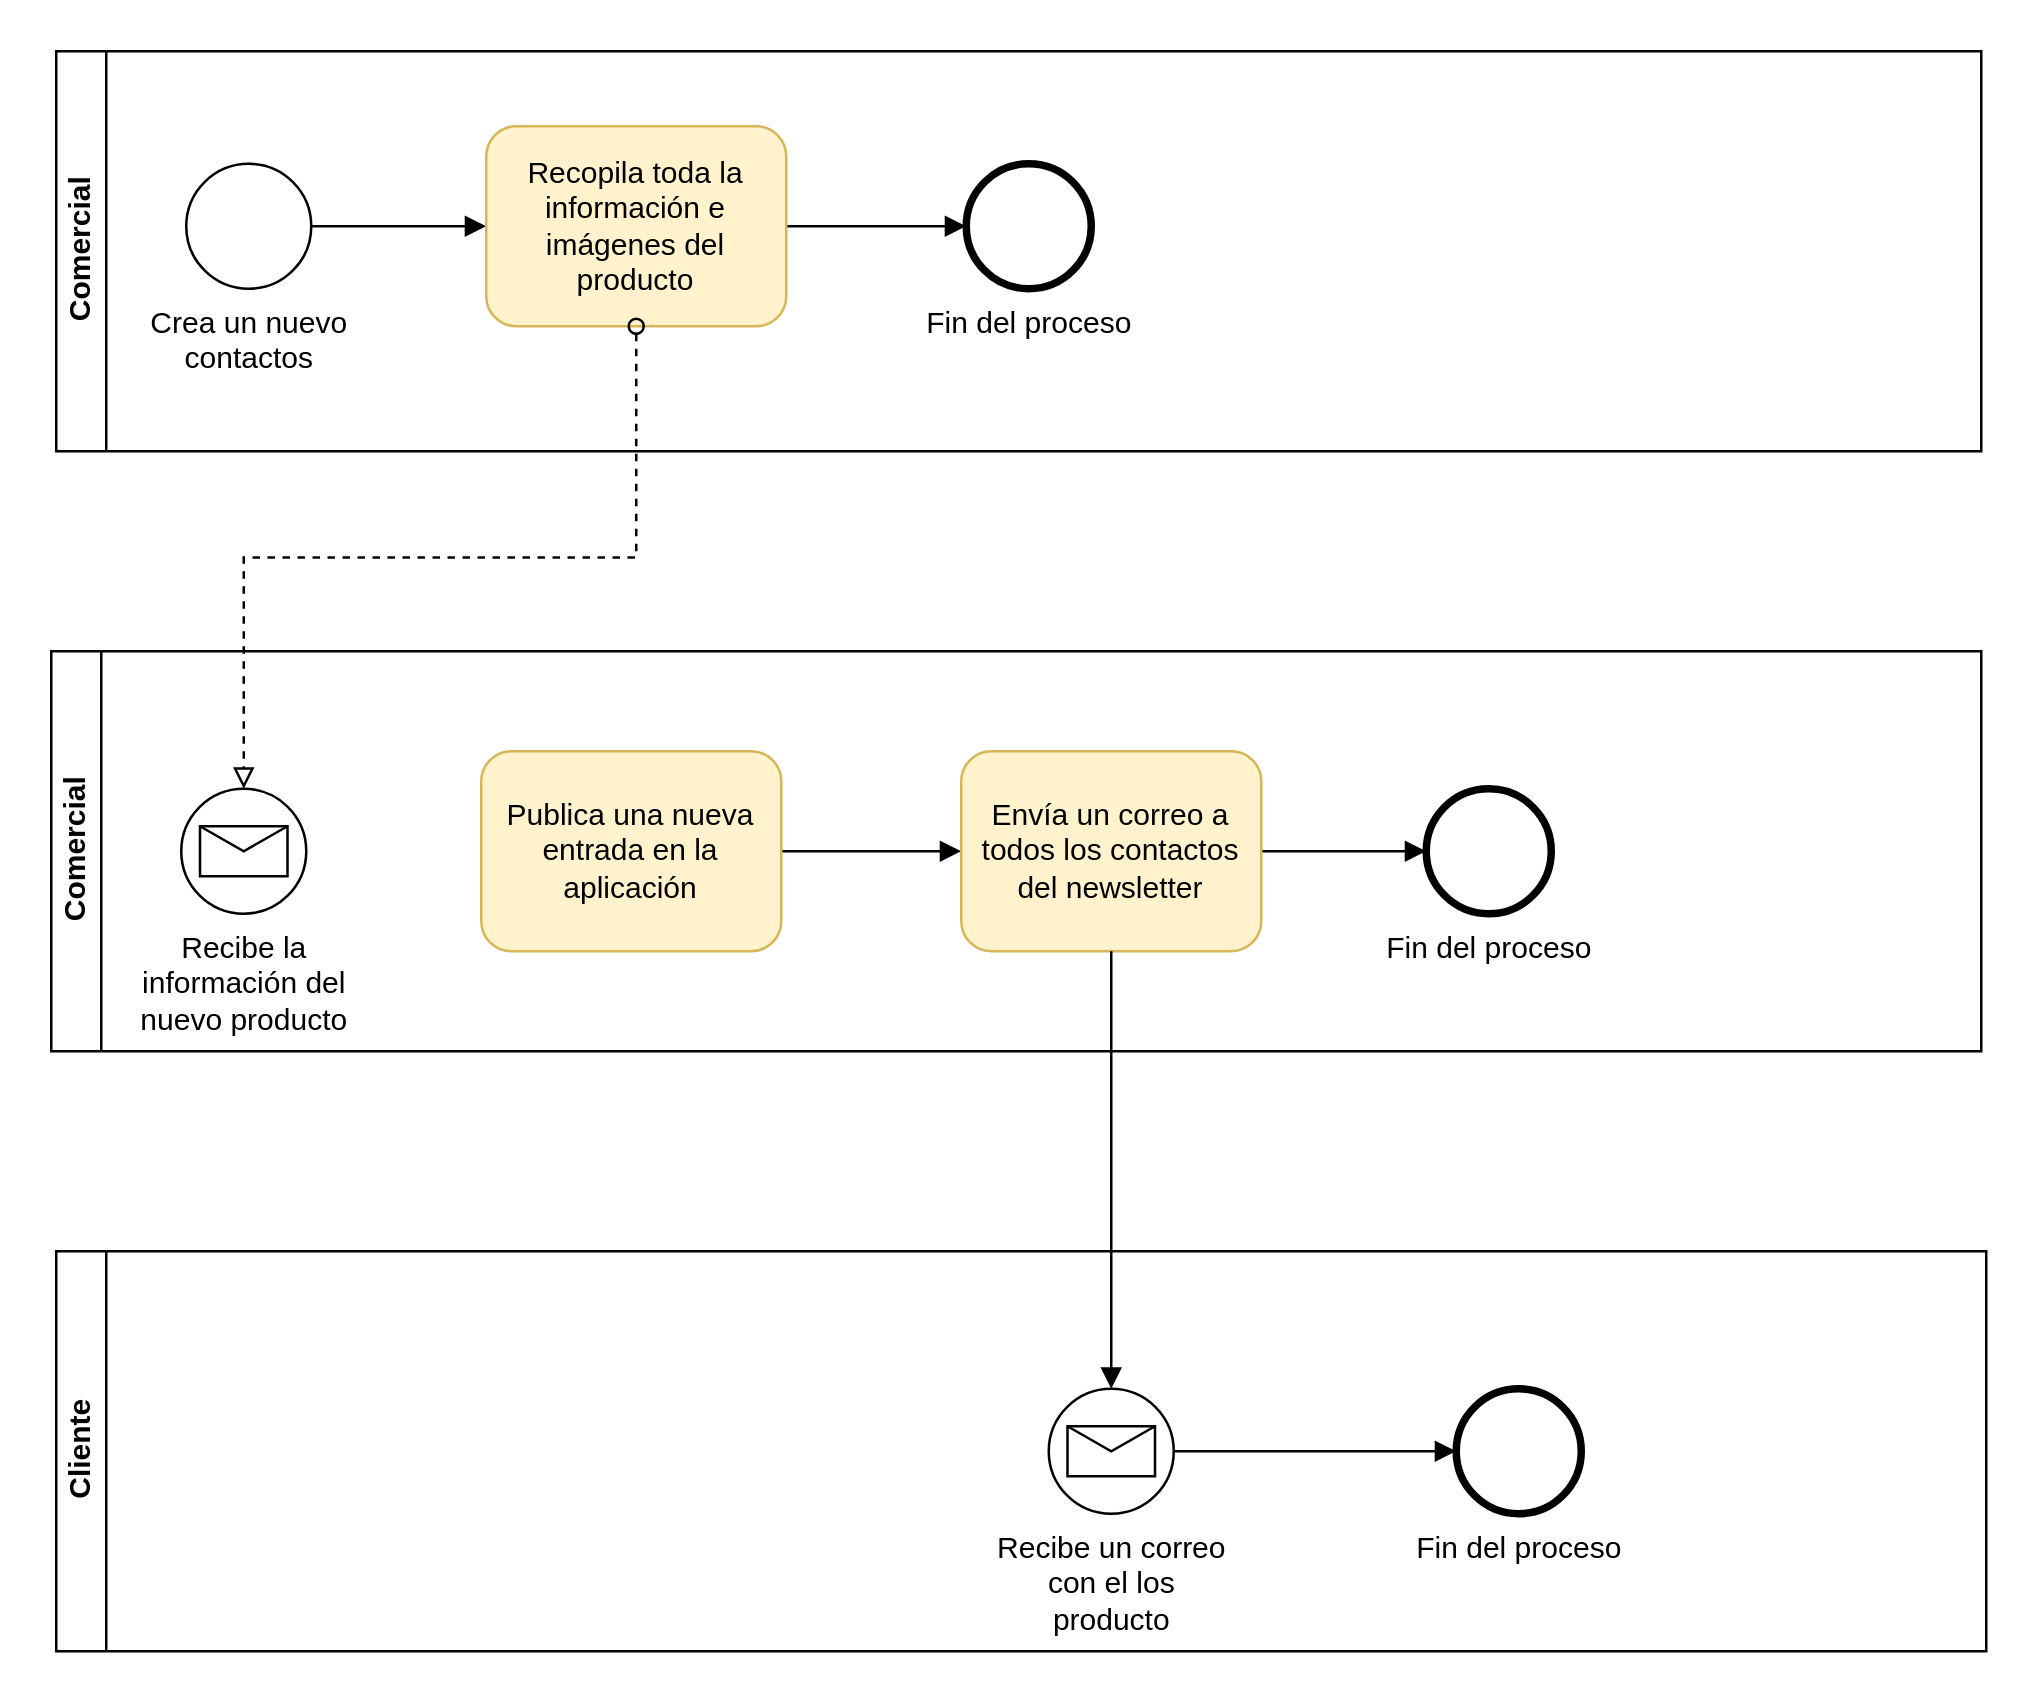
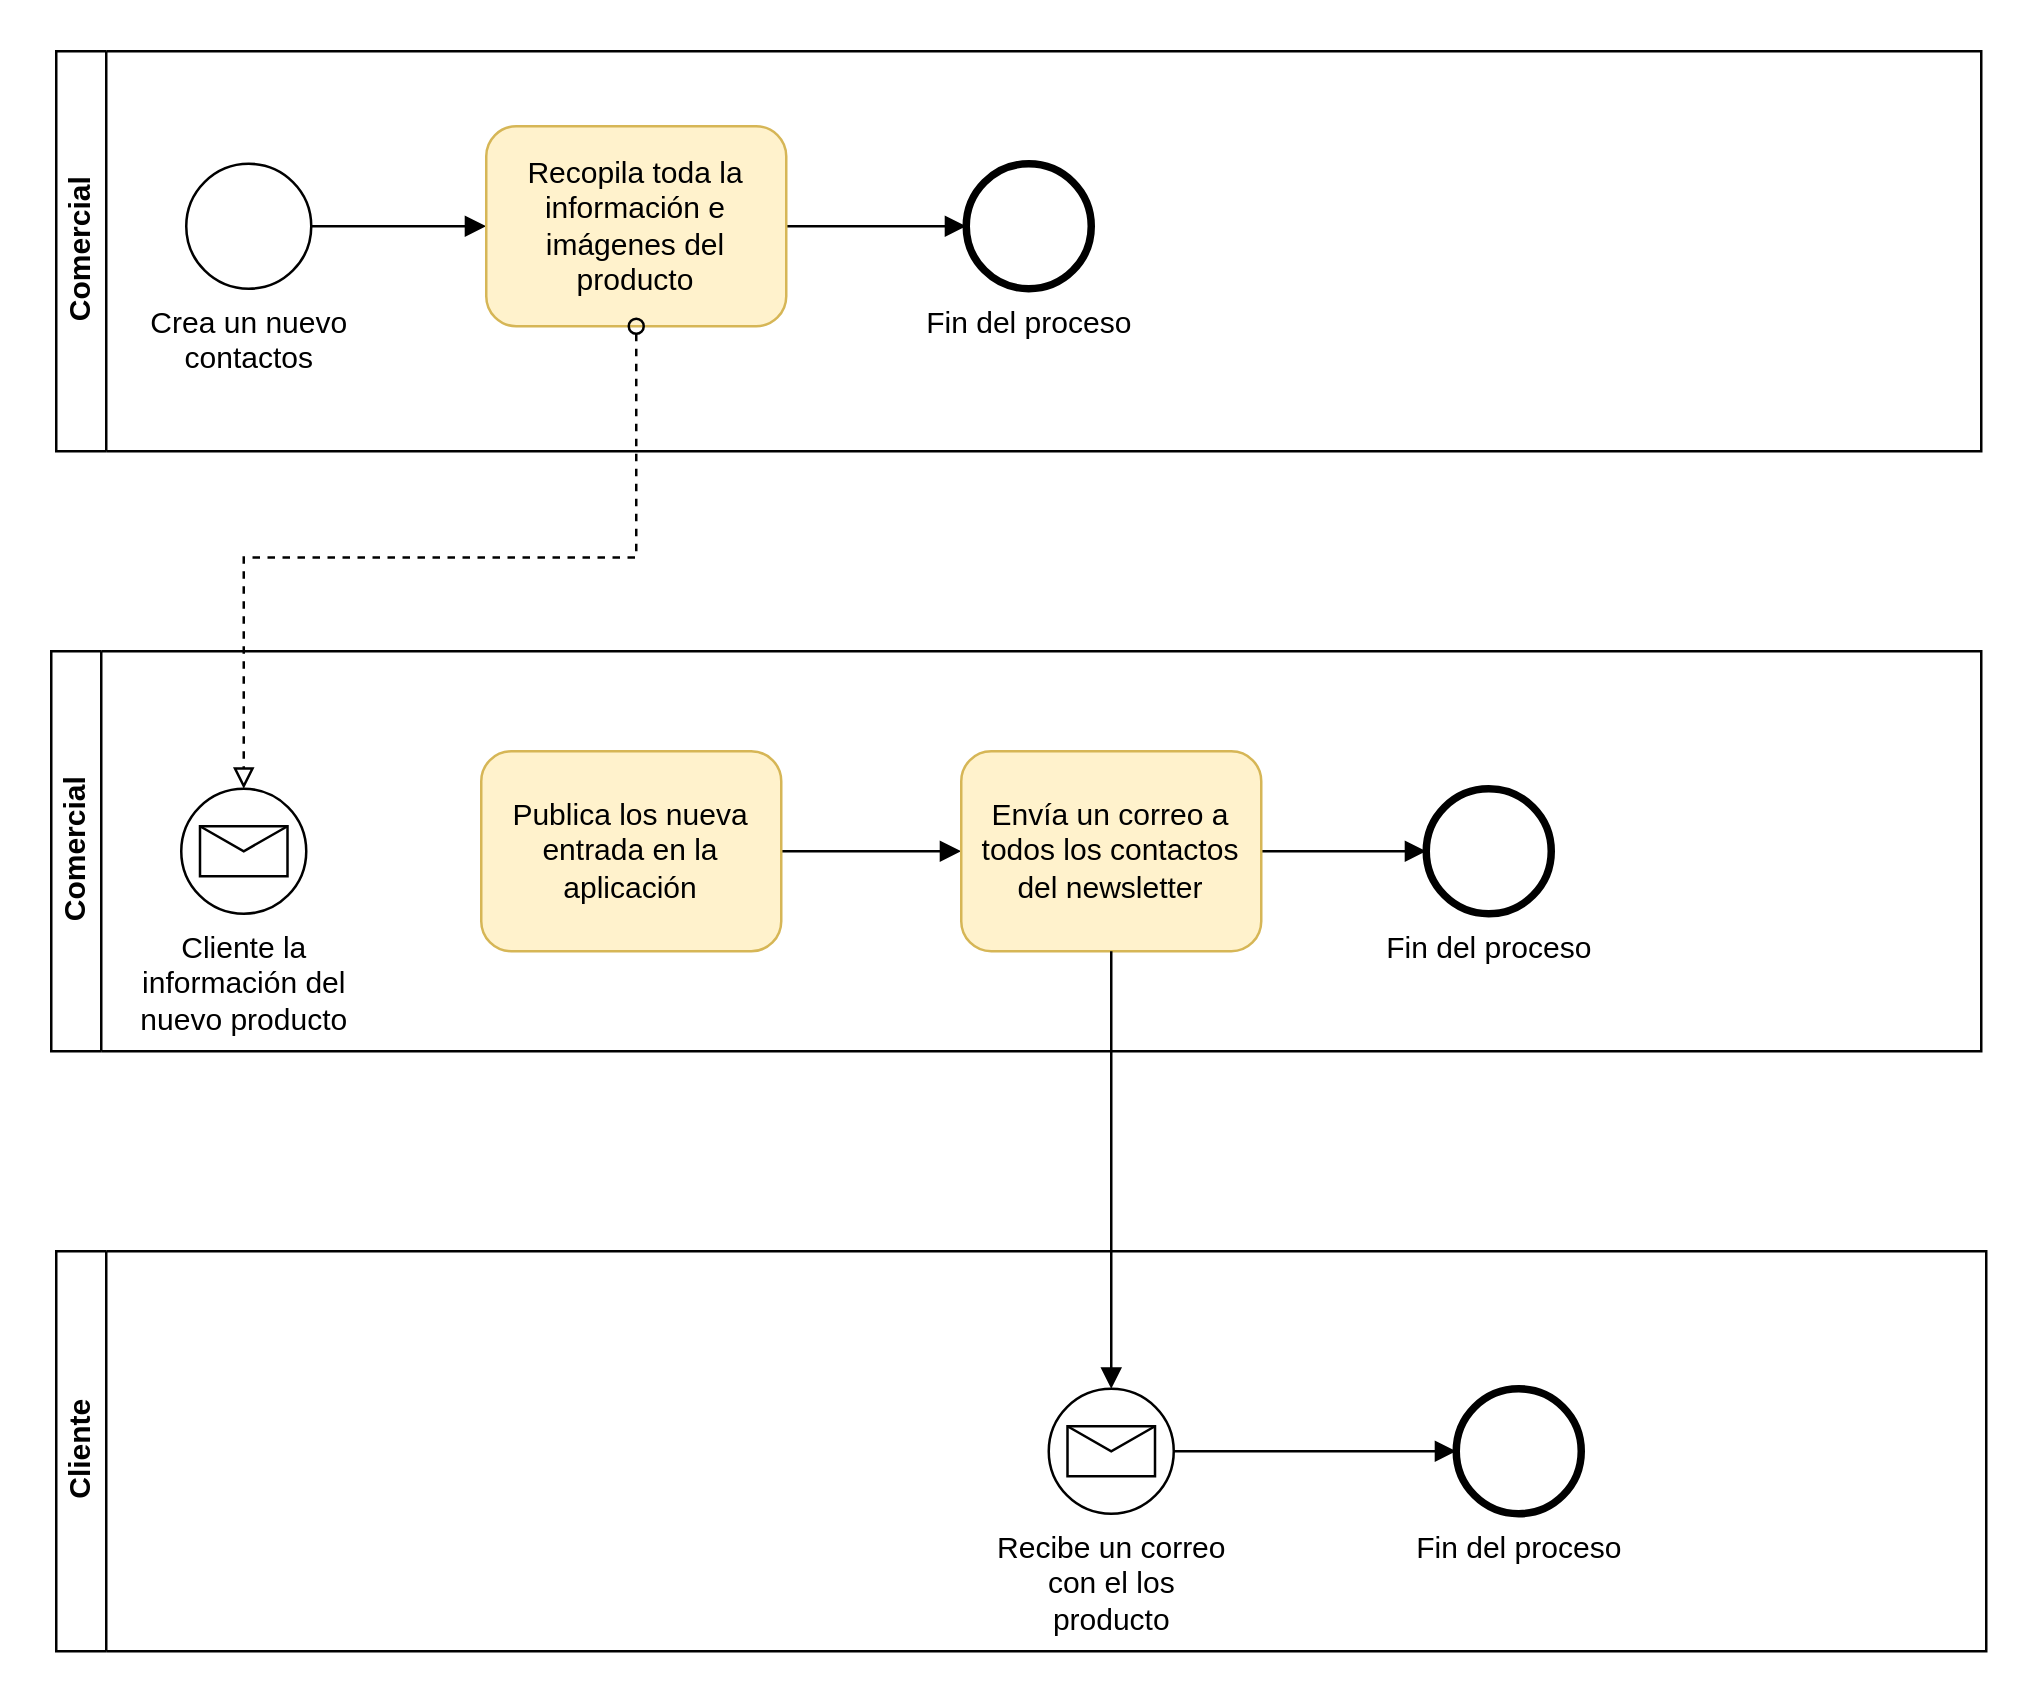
node "Publica una nueva entrada en la aplicación": label "Publica una nueva entrada en la aplicación" -> "Publica los nueva entrada en la aplicación"
node "Recibe la información del nuevo producto": label "Recibe la información del nuevo producto" -> "Cliente la información del nuevo producto"
